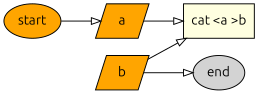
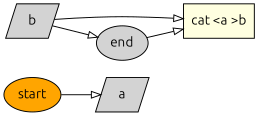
node "a": fillcolor orange -> lightgrey
edge "a" -> "cat <a >b": now "end" -> "cat <a >b"
node "b": fillcolor orange -> lightgrey
